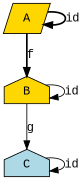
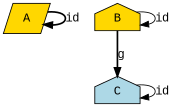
edge "A" -> "B": removed, label "f"
edge "B" -> "C": style solid -> bold
